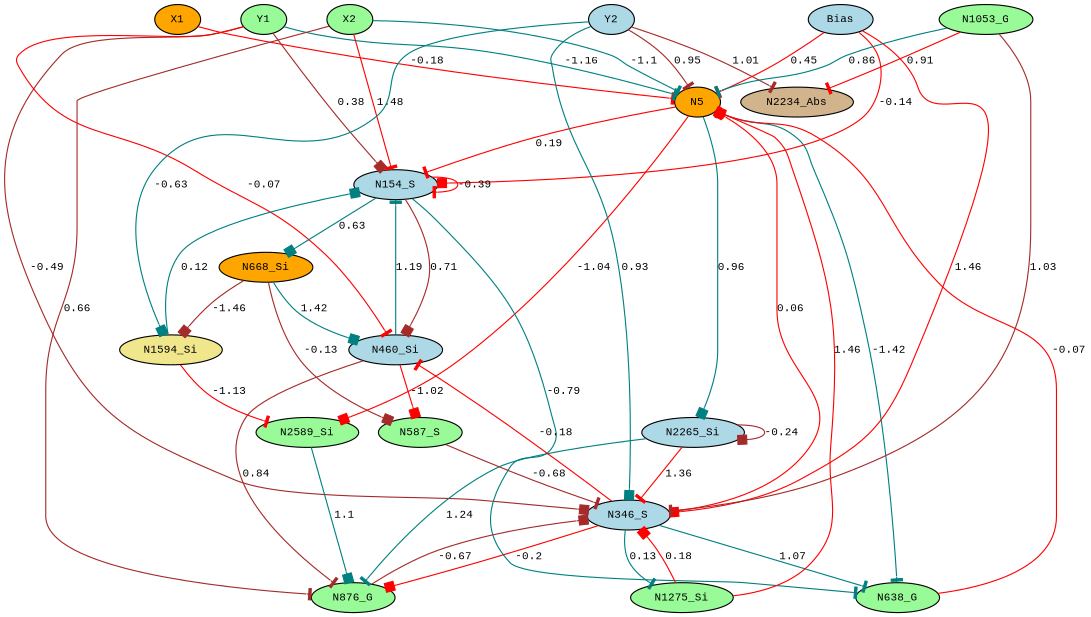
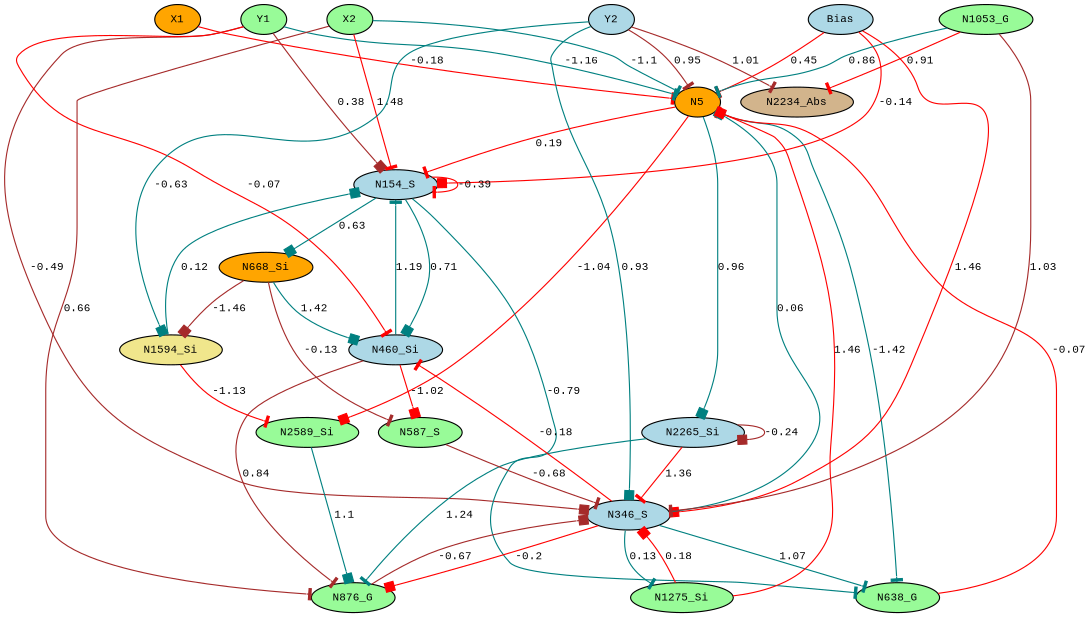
edge "N154_S" -> "N460_Si": color brown -> teal
edge "N346_S" -> "N5": color red -> teal
edge "N668_Si" -> "N587_S": arrowhead box -> tee
